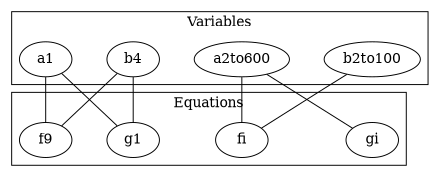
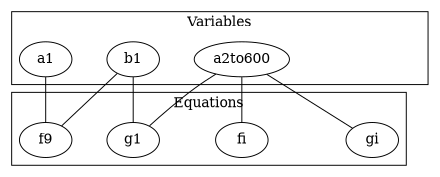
node "b4": label "b4" -> "b1"
node "b2to100": removed
edge "a1" -- "g1": now "a2to600" -- "g1"
